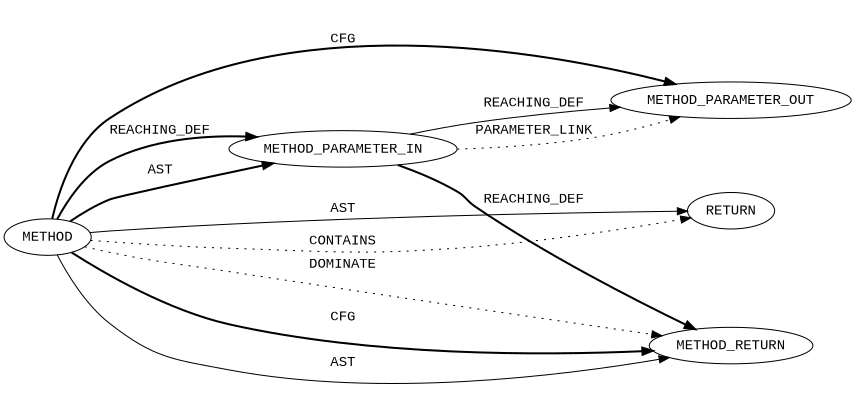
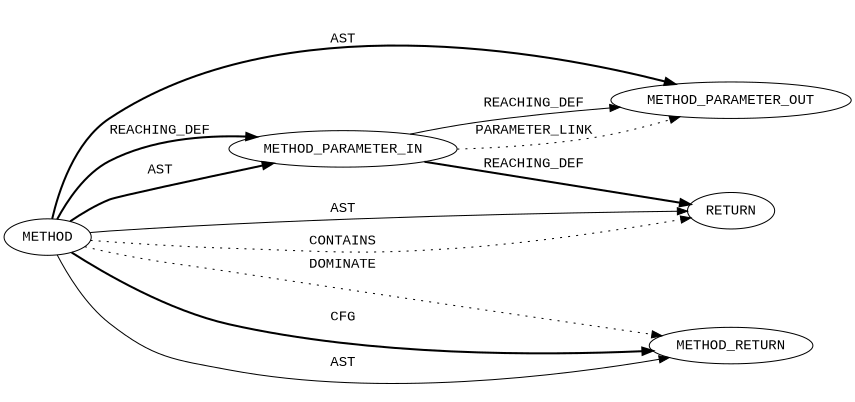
edge "METHOD" -> "METHOD_PARAMETER_OUT": label "CFG" -> "AST"
edge "METHOD_PARAMETER_IN" -> "METHOD_RETURN": now "METHOD_PARAMETER_IN" -> "RETURN"
